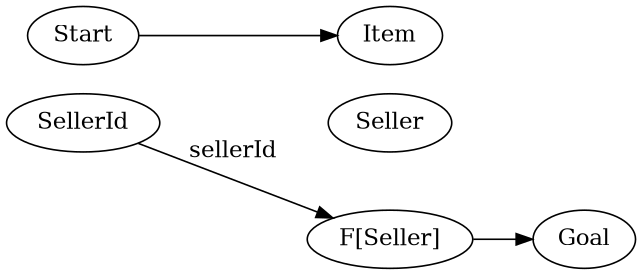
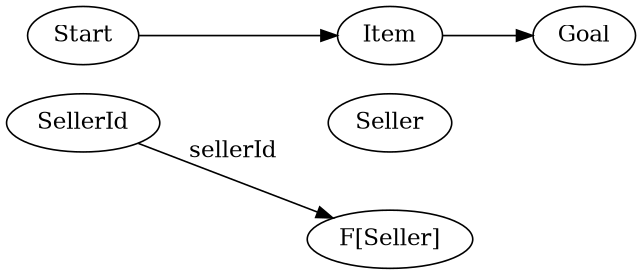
edge "F[Seller]" -> "Goal": now "Item" -> "Goal"
